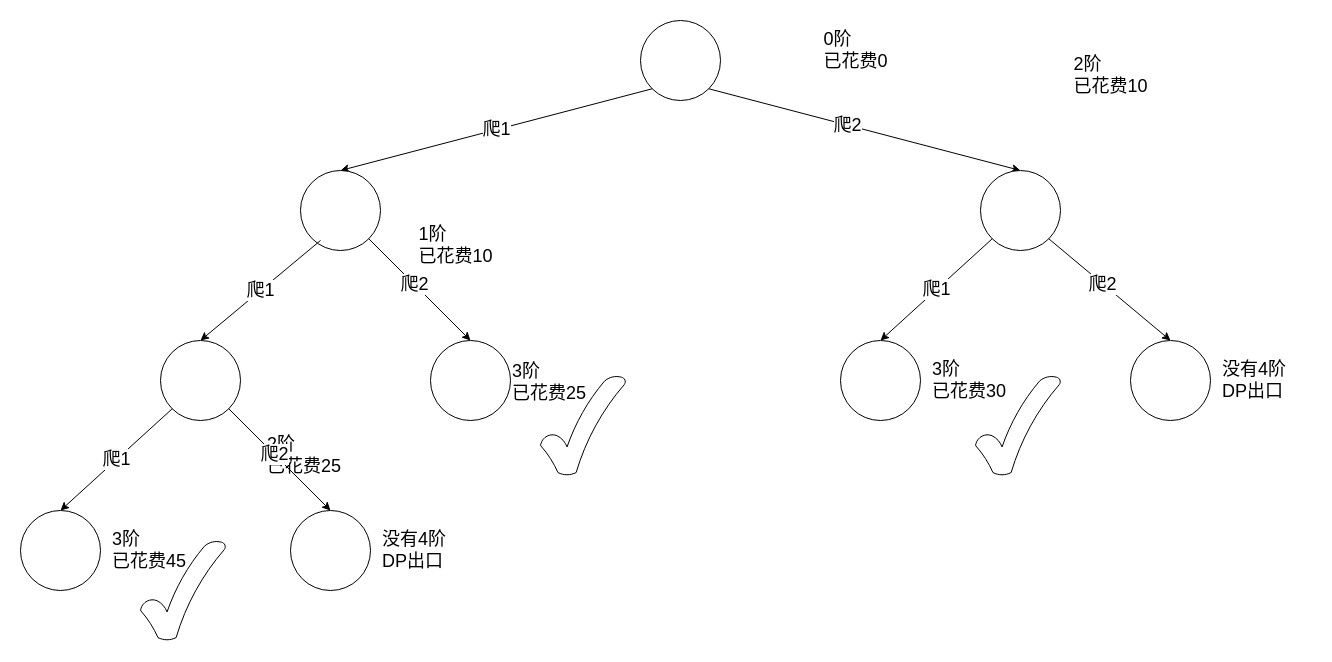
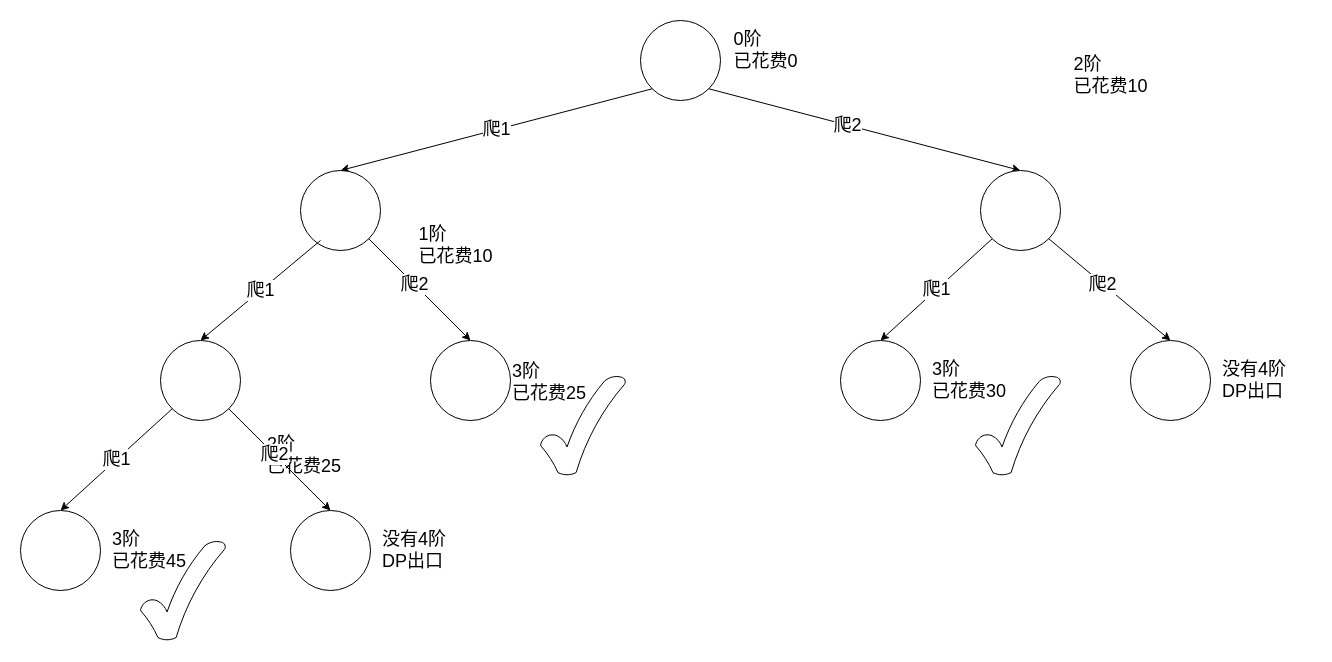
node "0阶 已花费0": moved (856, 51) -> (766, 51)
